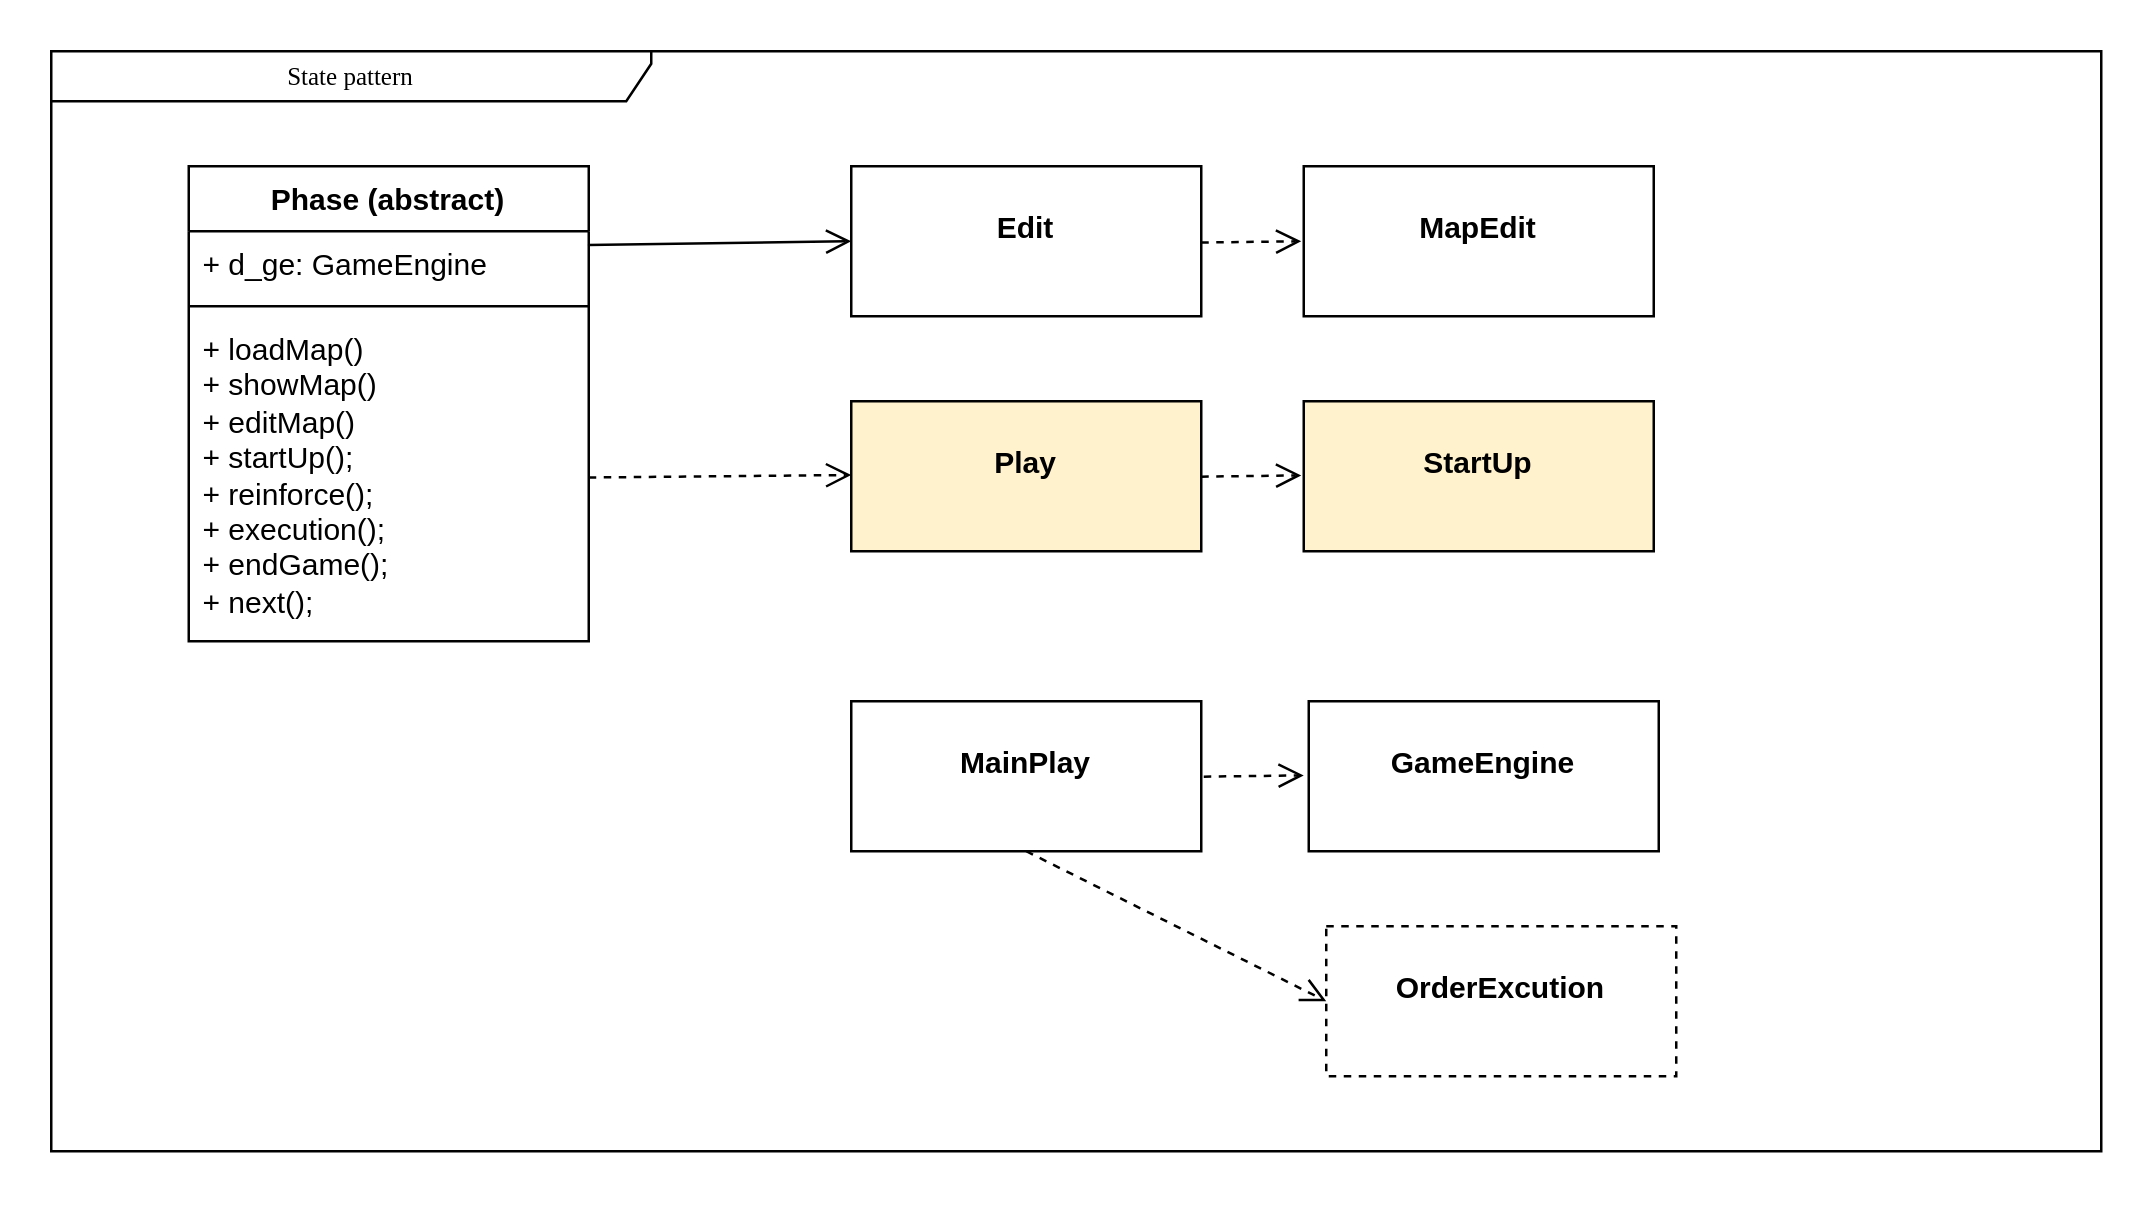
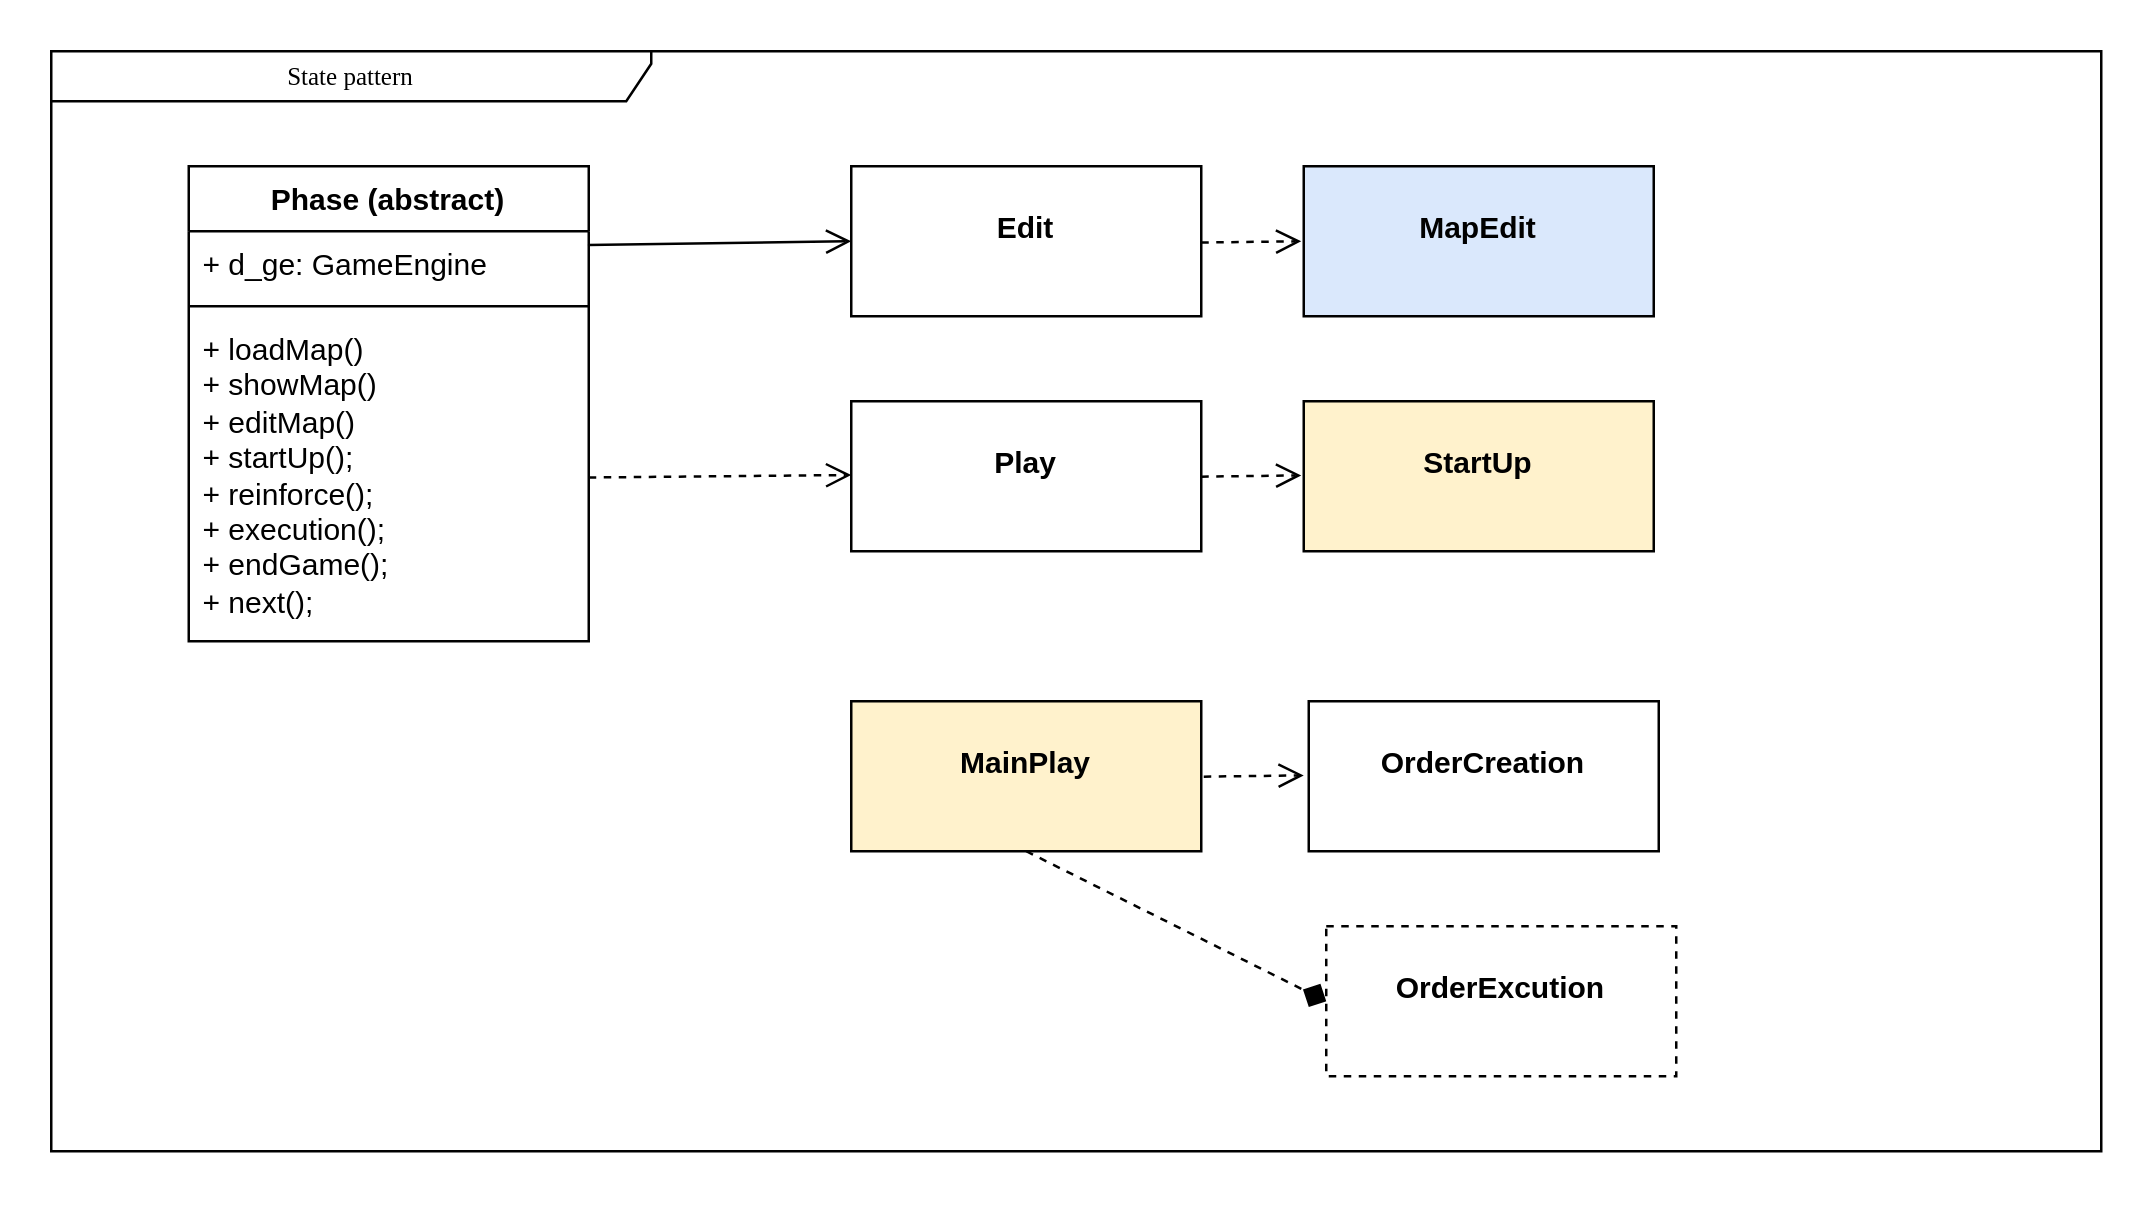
node "MapEdit": fillcolor #ffffff -> #dae8fc
node "Play": fillcolor #fff2cc -> #ffffff
node "GameEngine": label "GameEngine" -> "OrderCreation"
node "MainPlay": fillcolor #ffffff -> #fff2cc
edge "MainPlay" -> "OrderExcution": arrowhead open -> diamond
